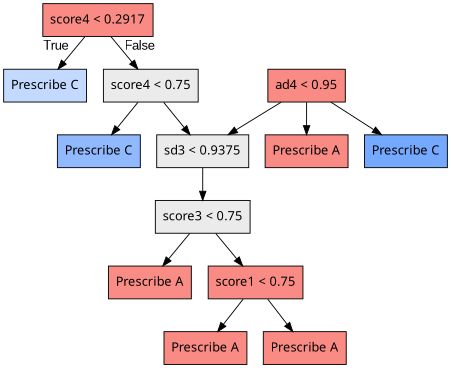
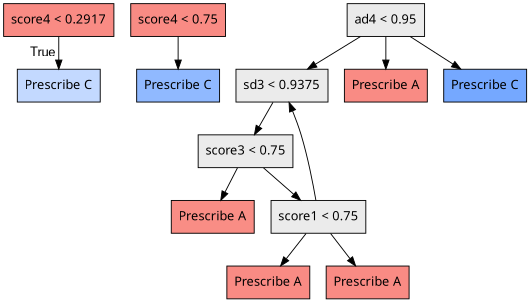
edge "score4 < 0.2917" -> "score4 < 0.75": removed
node "score4 < 0.75": fillcolor #ebebeb -> #f8766dd7
node "ad4 < 0.95": fillcolor #f8766dd7 -> #ebebeb
edge "score4 < 0.75" -> "sd3 < 0.9375": now "score1 < 0.75" -> "sd3 < 0.9375"
node "score1 < 0.75": fillcolor #f8766dd7 -> #ebebeb
